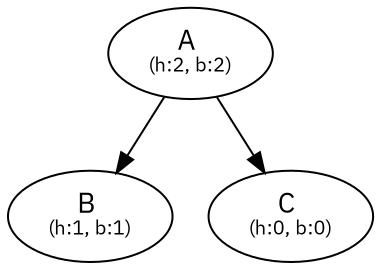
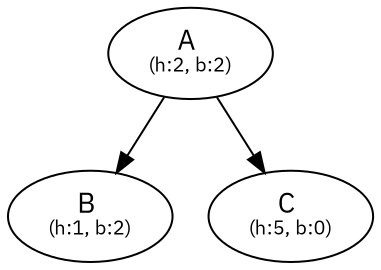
node "B": text "(h:1, b:1)" -> "(h:1, b:2)"
node "C": text "(h:0, b:0)" -> "(h:5, b:0)"
